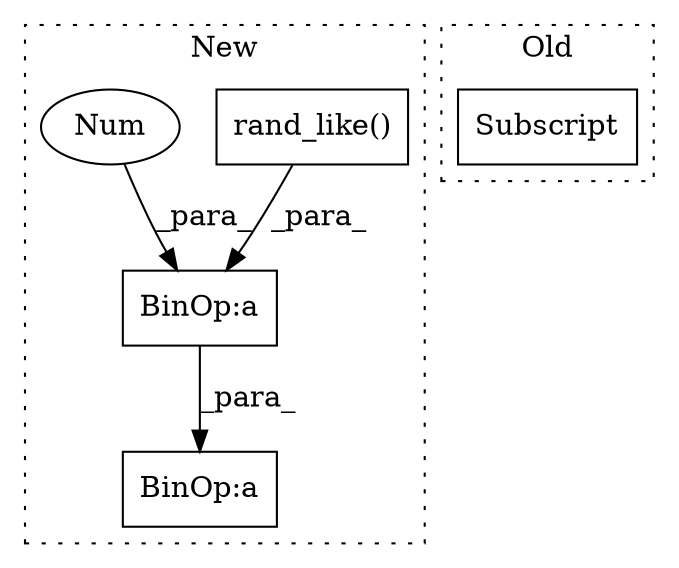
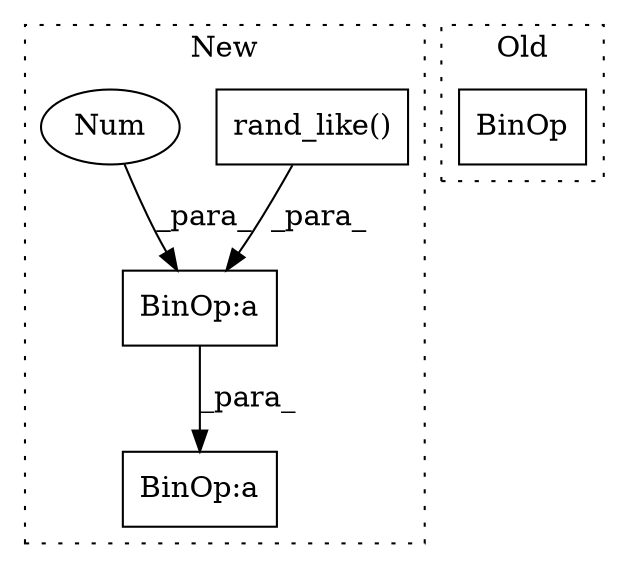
node "Subscript": label "Subscript" -> "BinOp"
